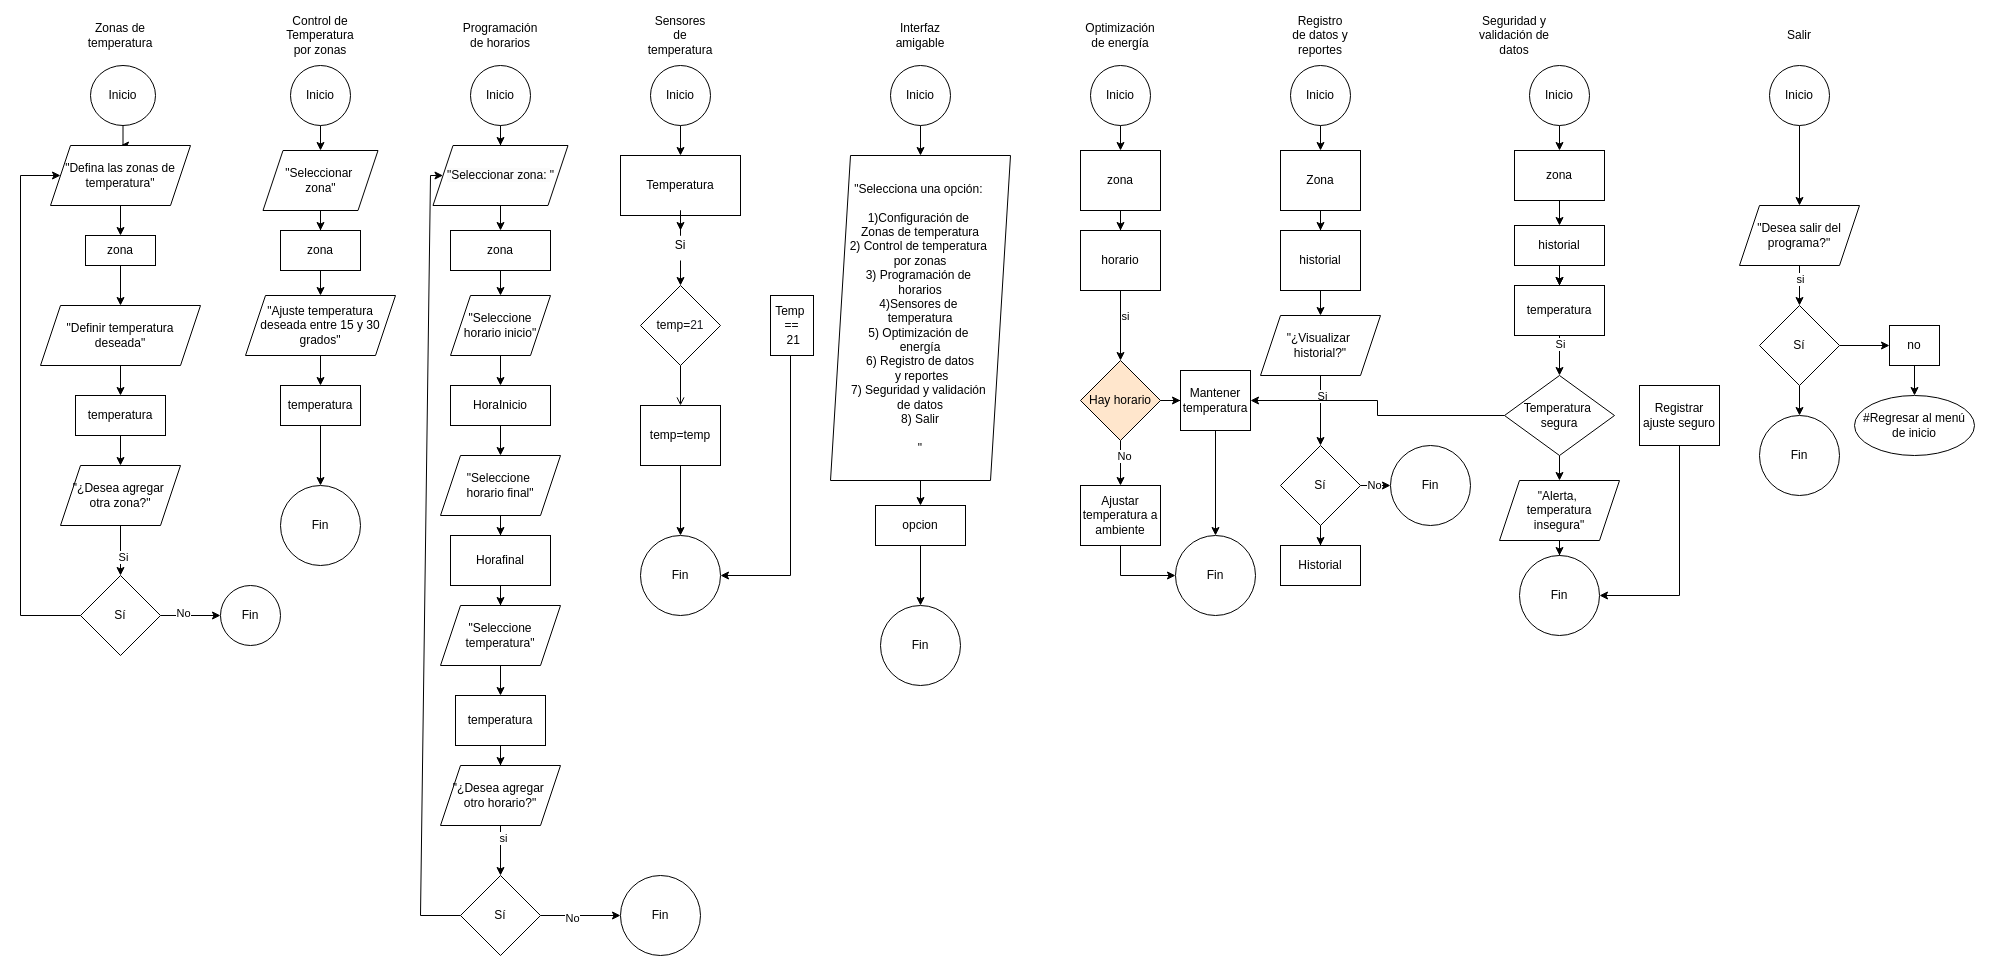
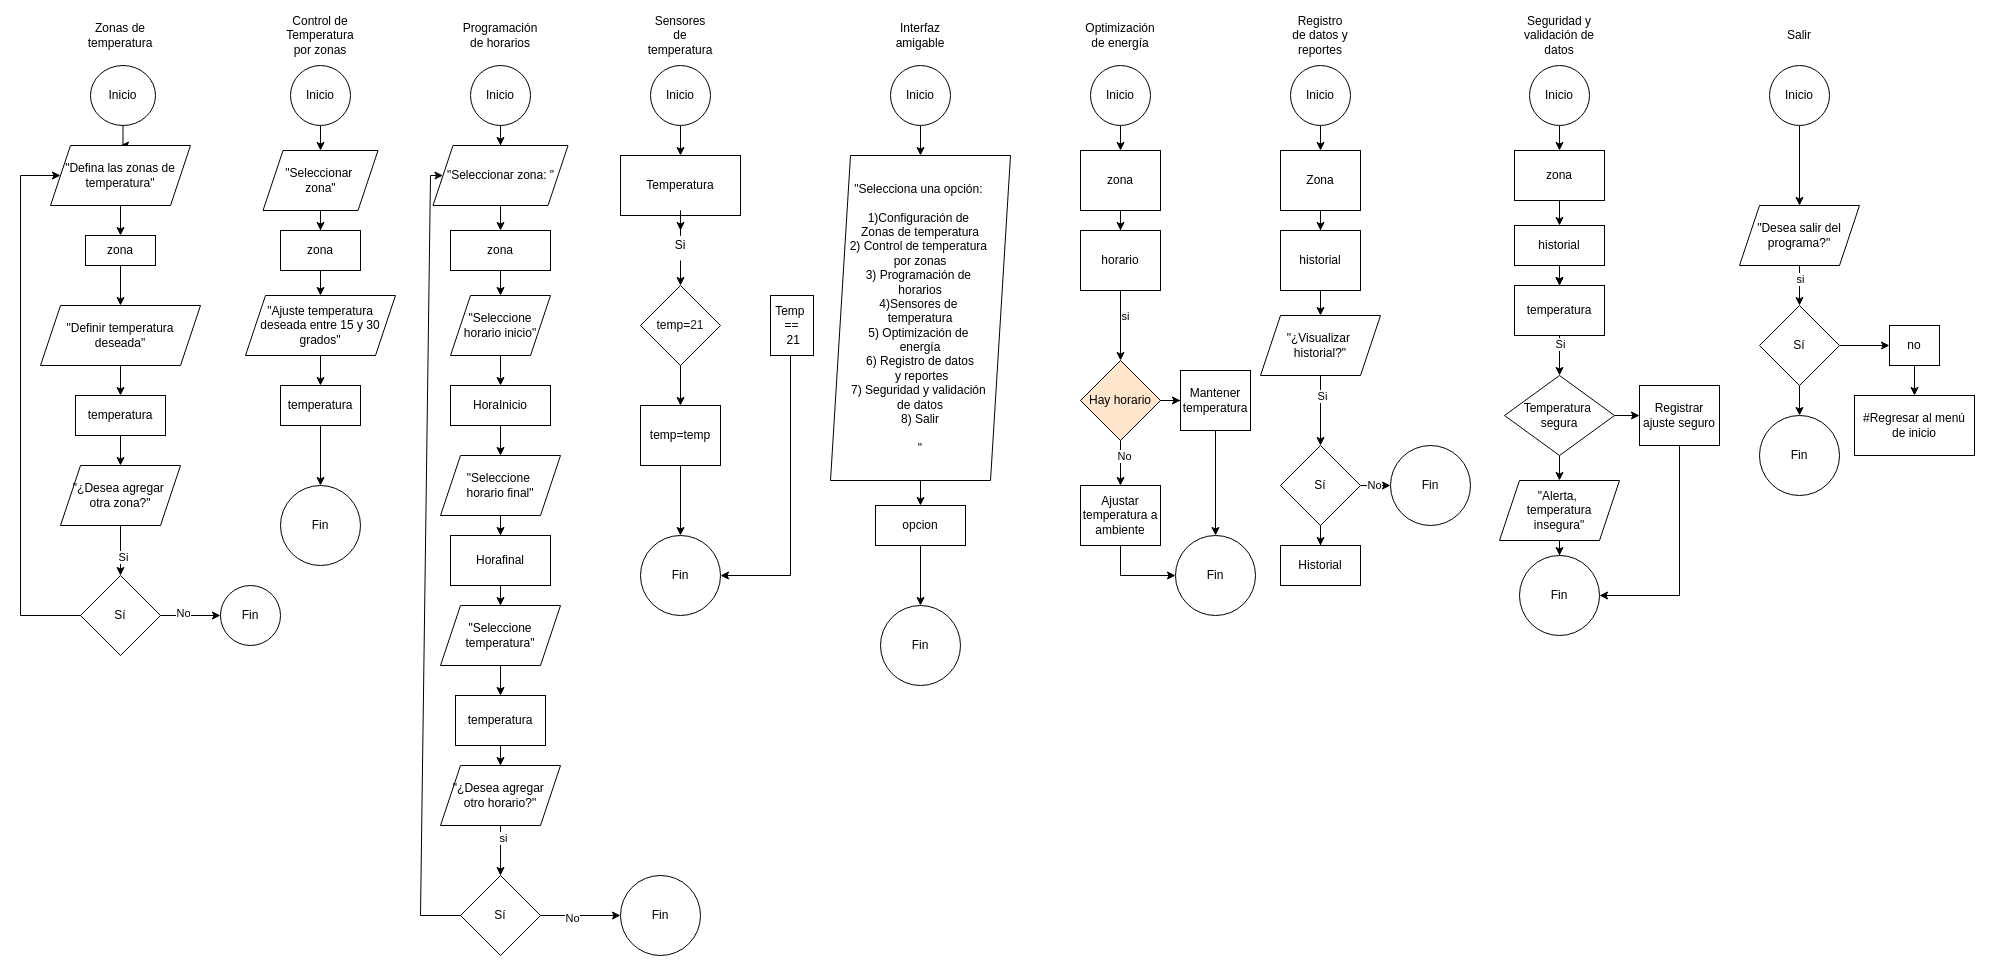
node "Seguridad y validación de datos": moved (1515, 36) -> (1560, 36)
edge "temp=21" -> "temp=temp": arrowhead open -> classic
edge "Temperatura segura" -> "Mantener temperatura": now "Temperatura segura" -> "Registrar ajuste seguro"
node "#Regresar al menú de inicio": shape ellipse -> rectangle
